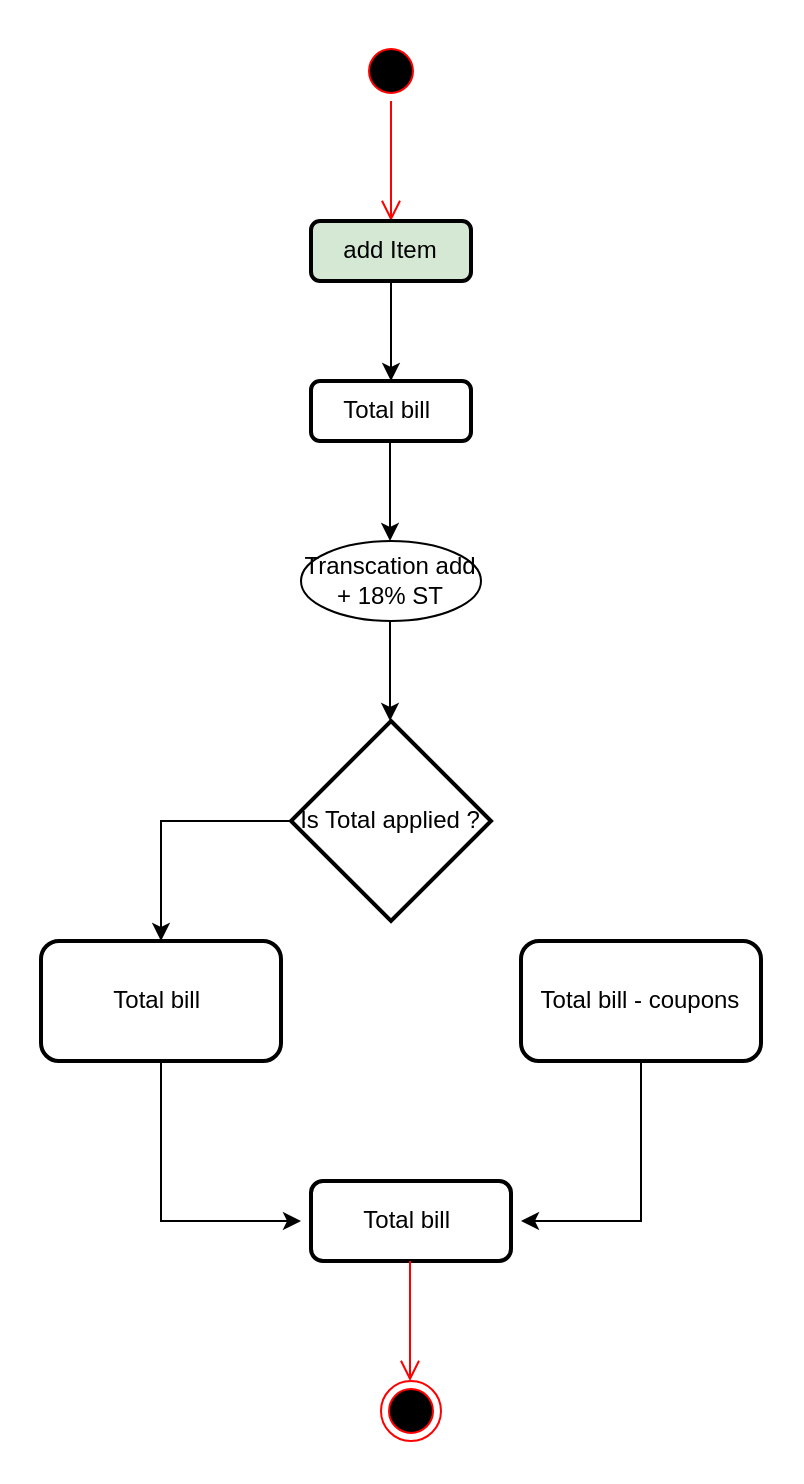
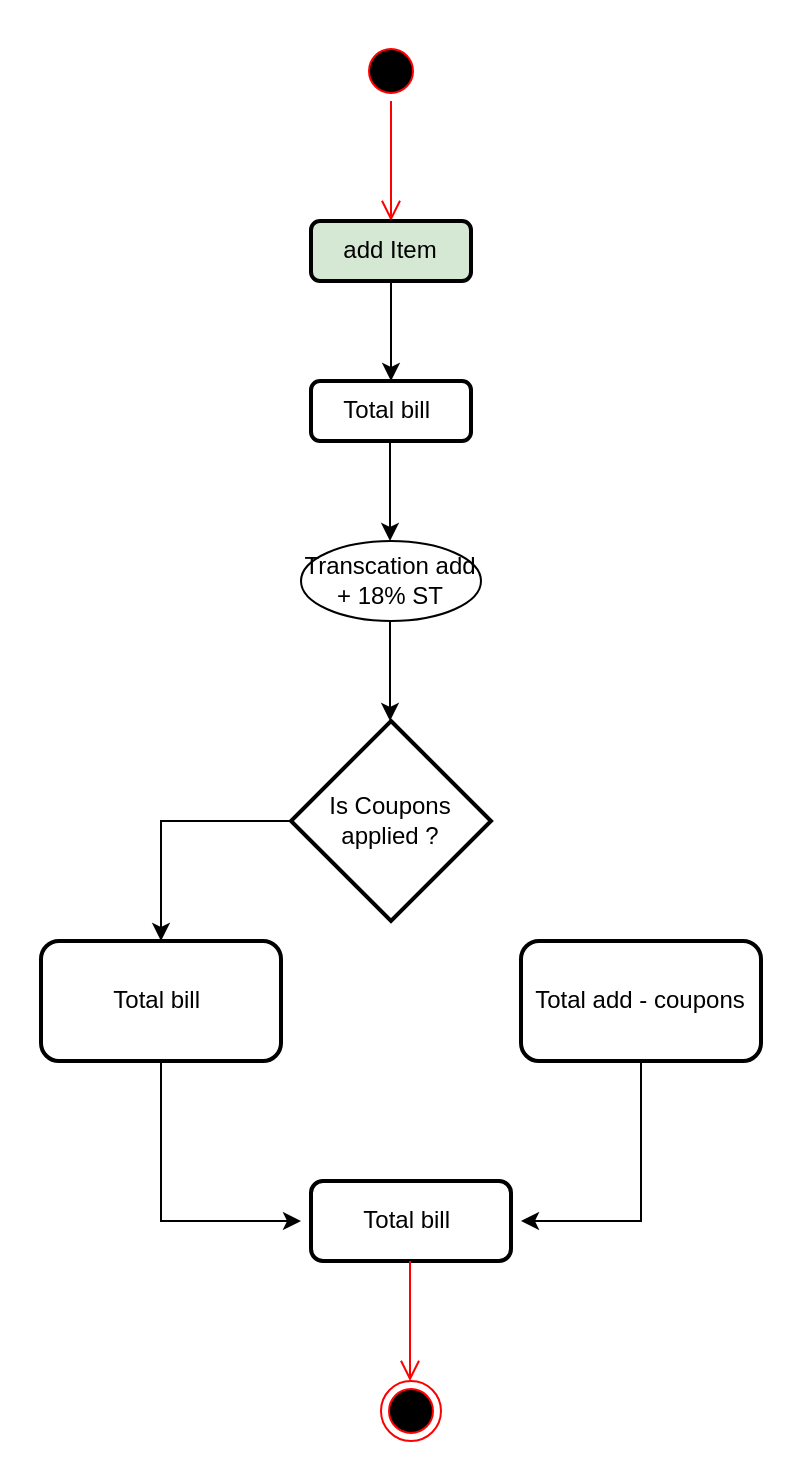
node "Is Total applied ?": label "Is Total applied ?" -> "Is Coupons applied ?"
node "Total bill - coupons": label "Total bill - coupons" -> "Total add - coupons"
